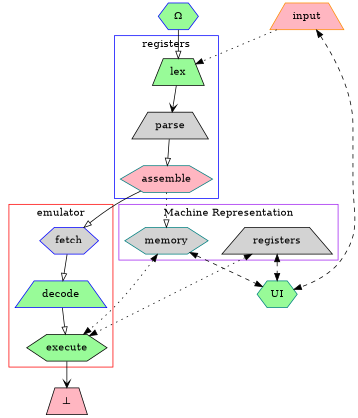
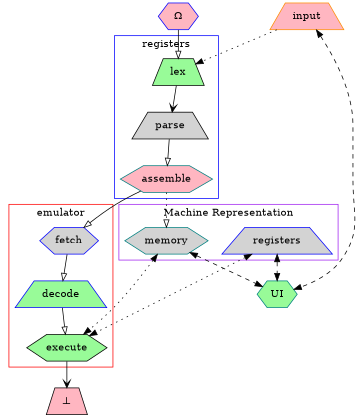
node "Ω": fillcolor palegreen -> lightpink
node "registers": color black -> blue
